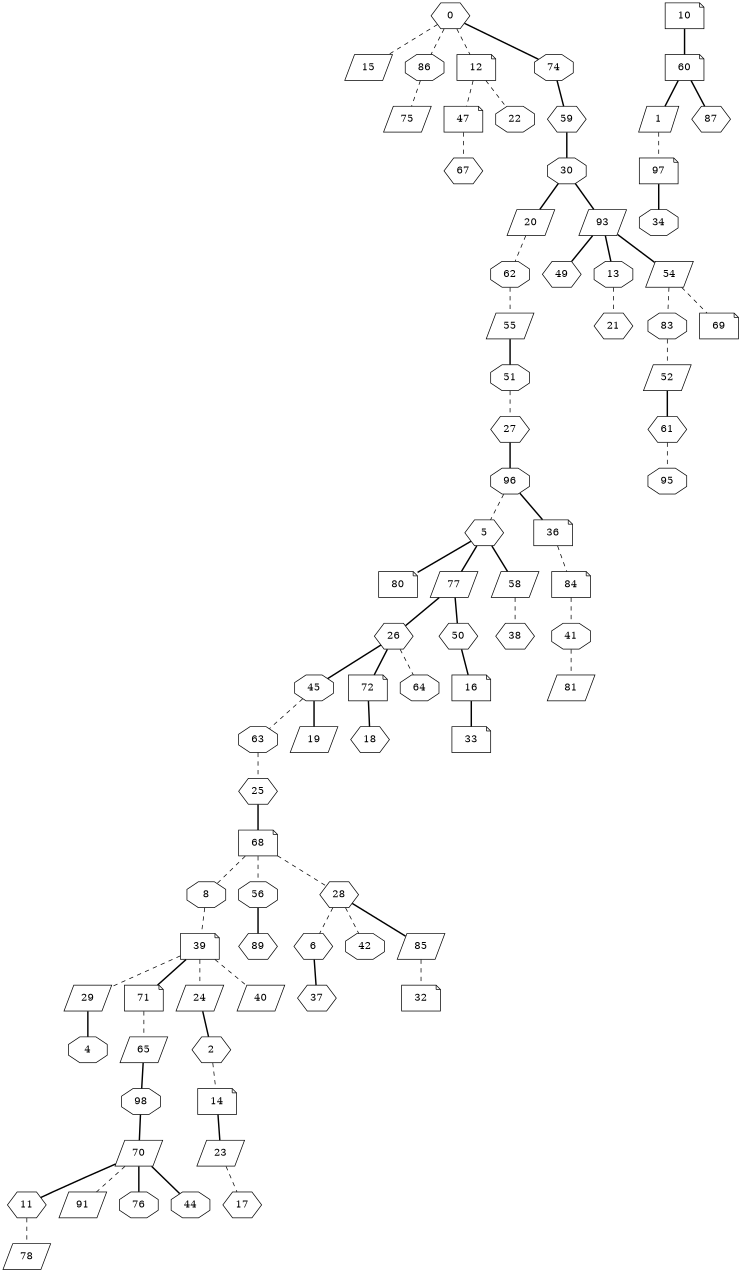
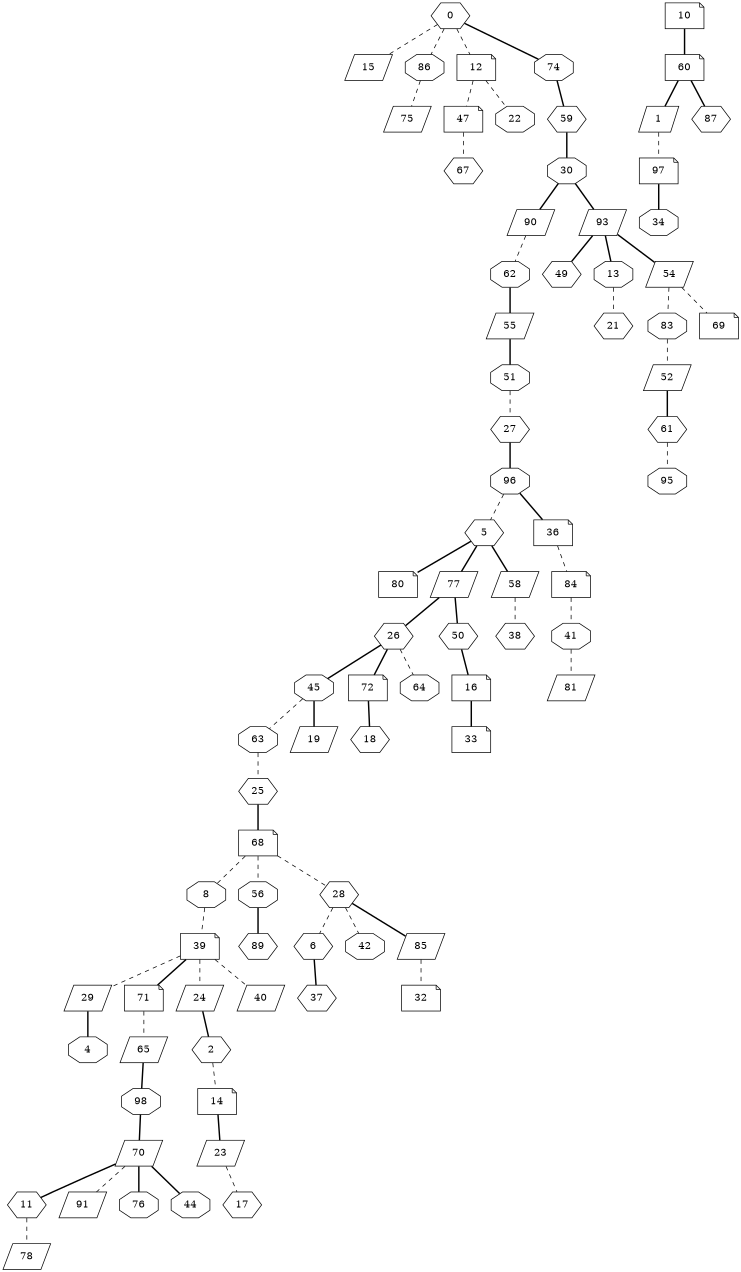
node "20": label "20" -> "90"
edge "62" -- "55": style dashed -> bold
